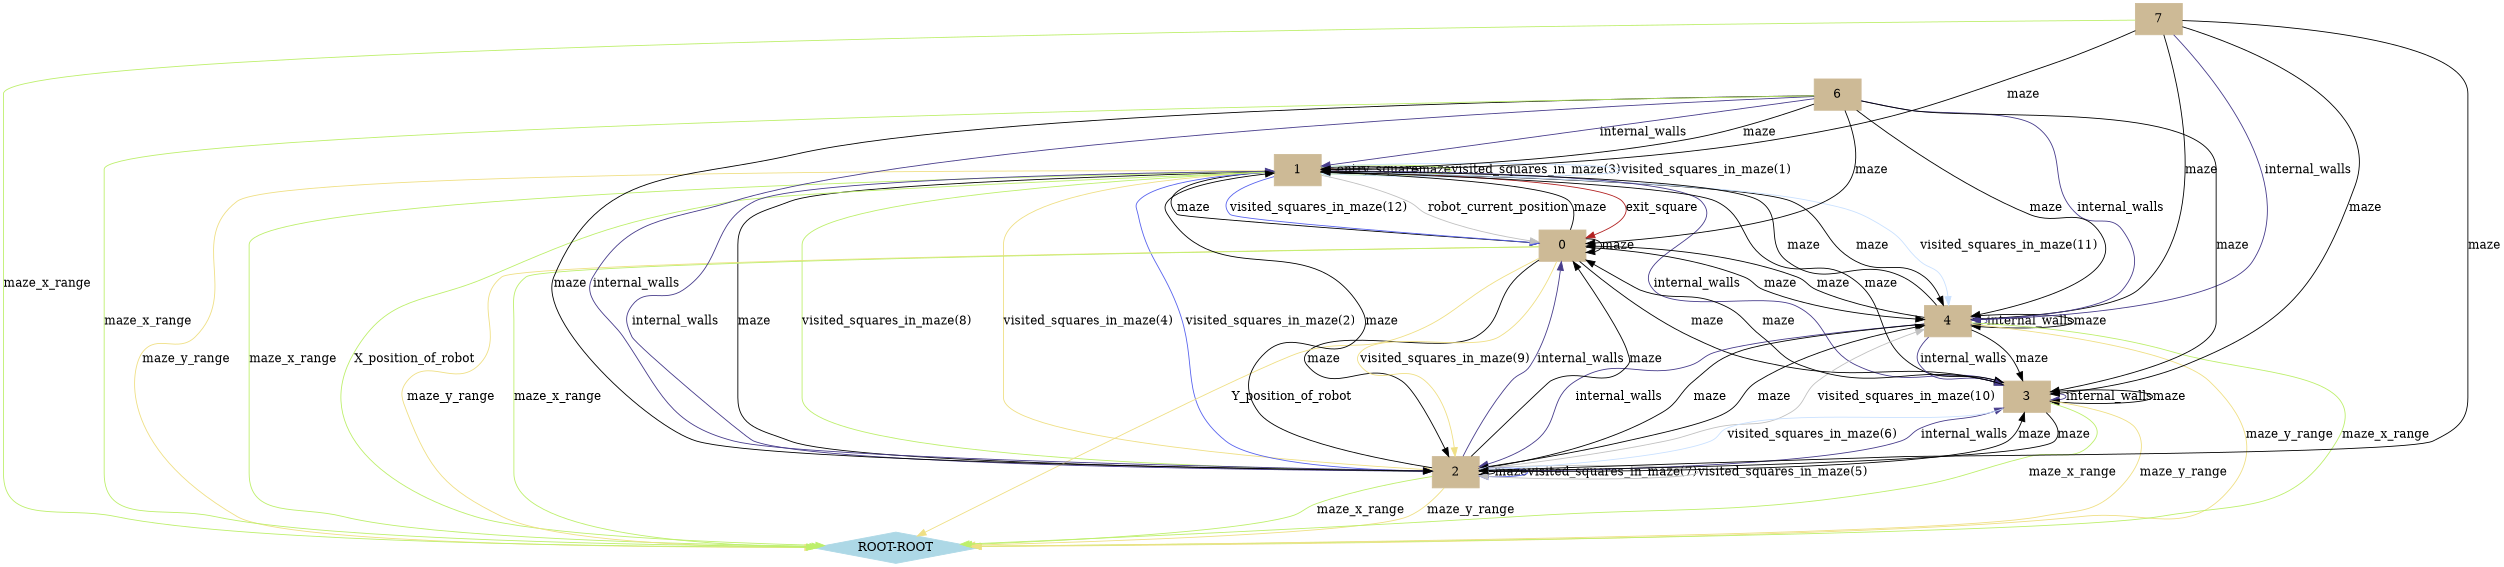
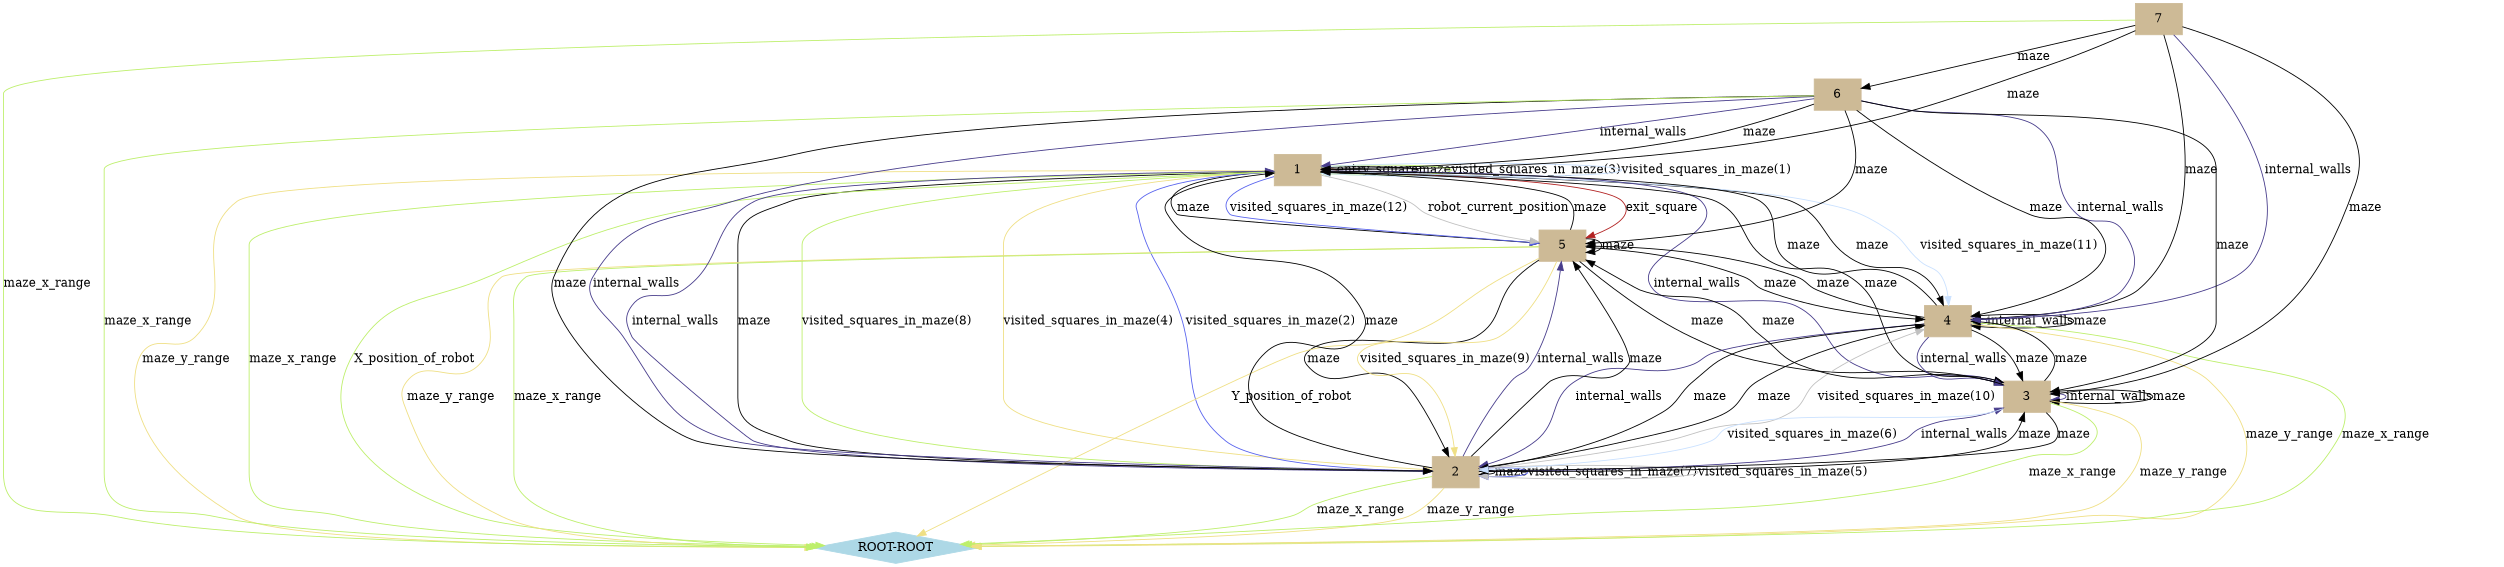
node "0": label "0" -> "5"
edge "3" -> "4": added, label "maze"
edge "7" -> "2": now "7" -> "6"
